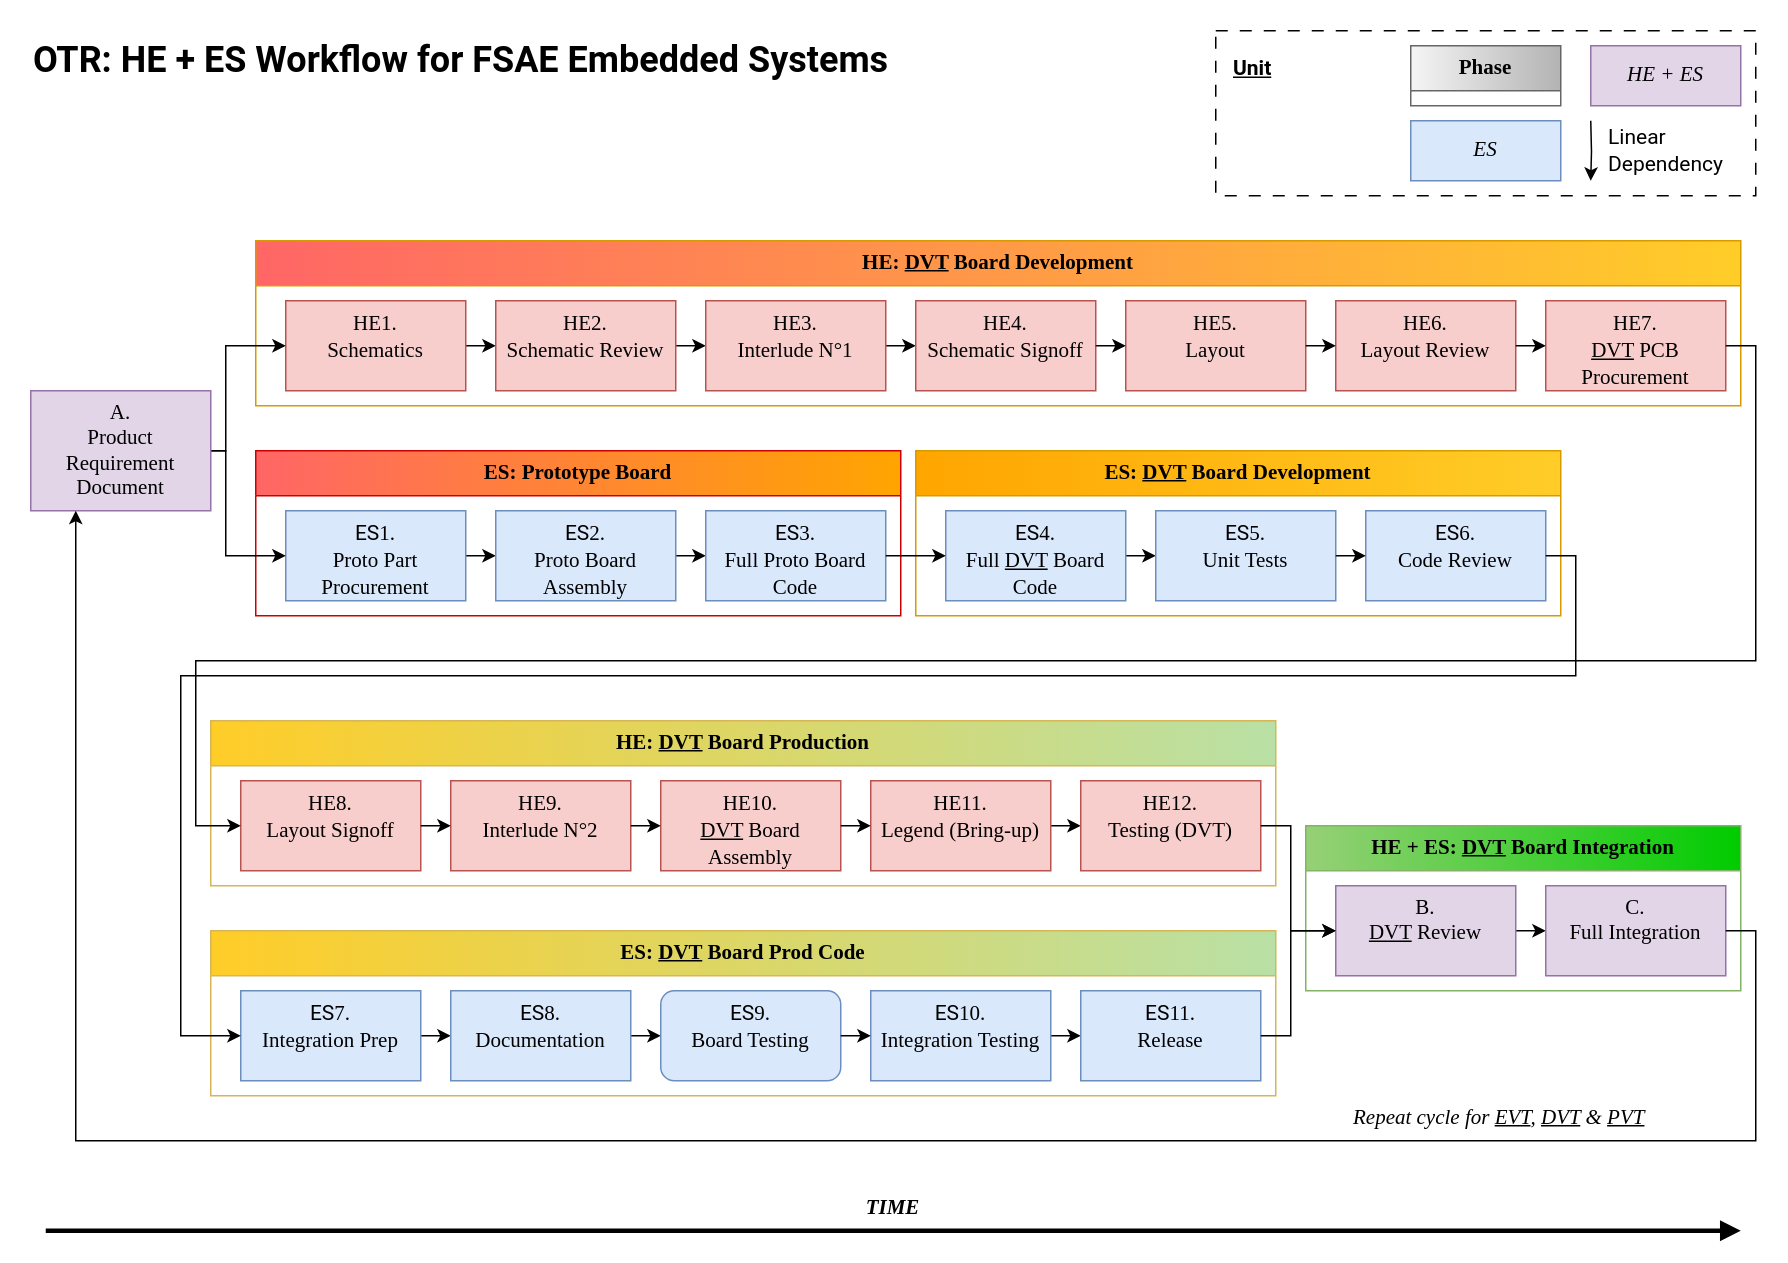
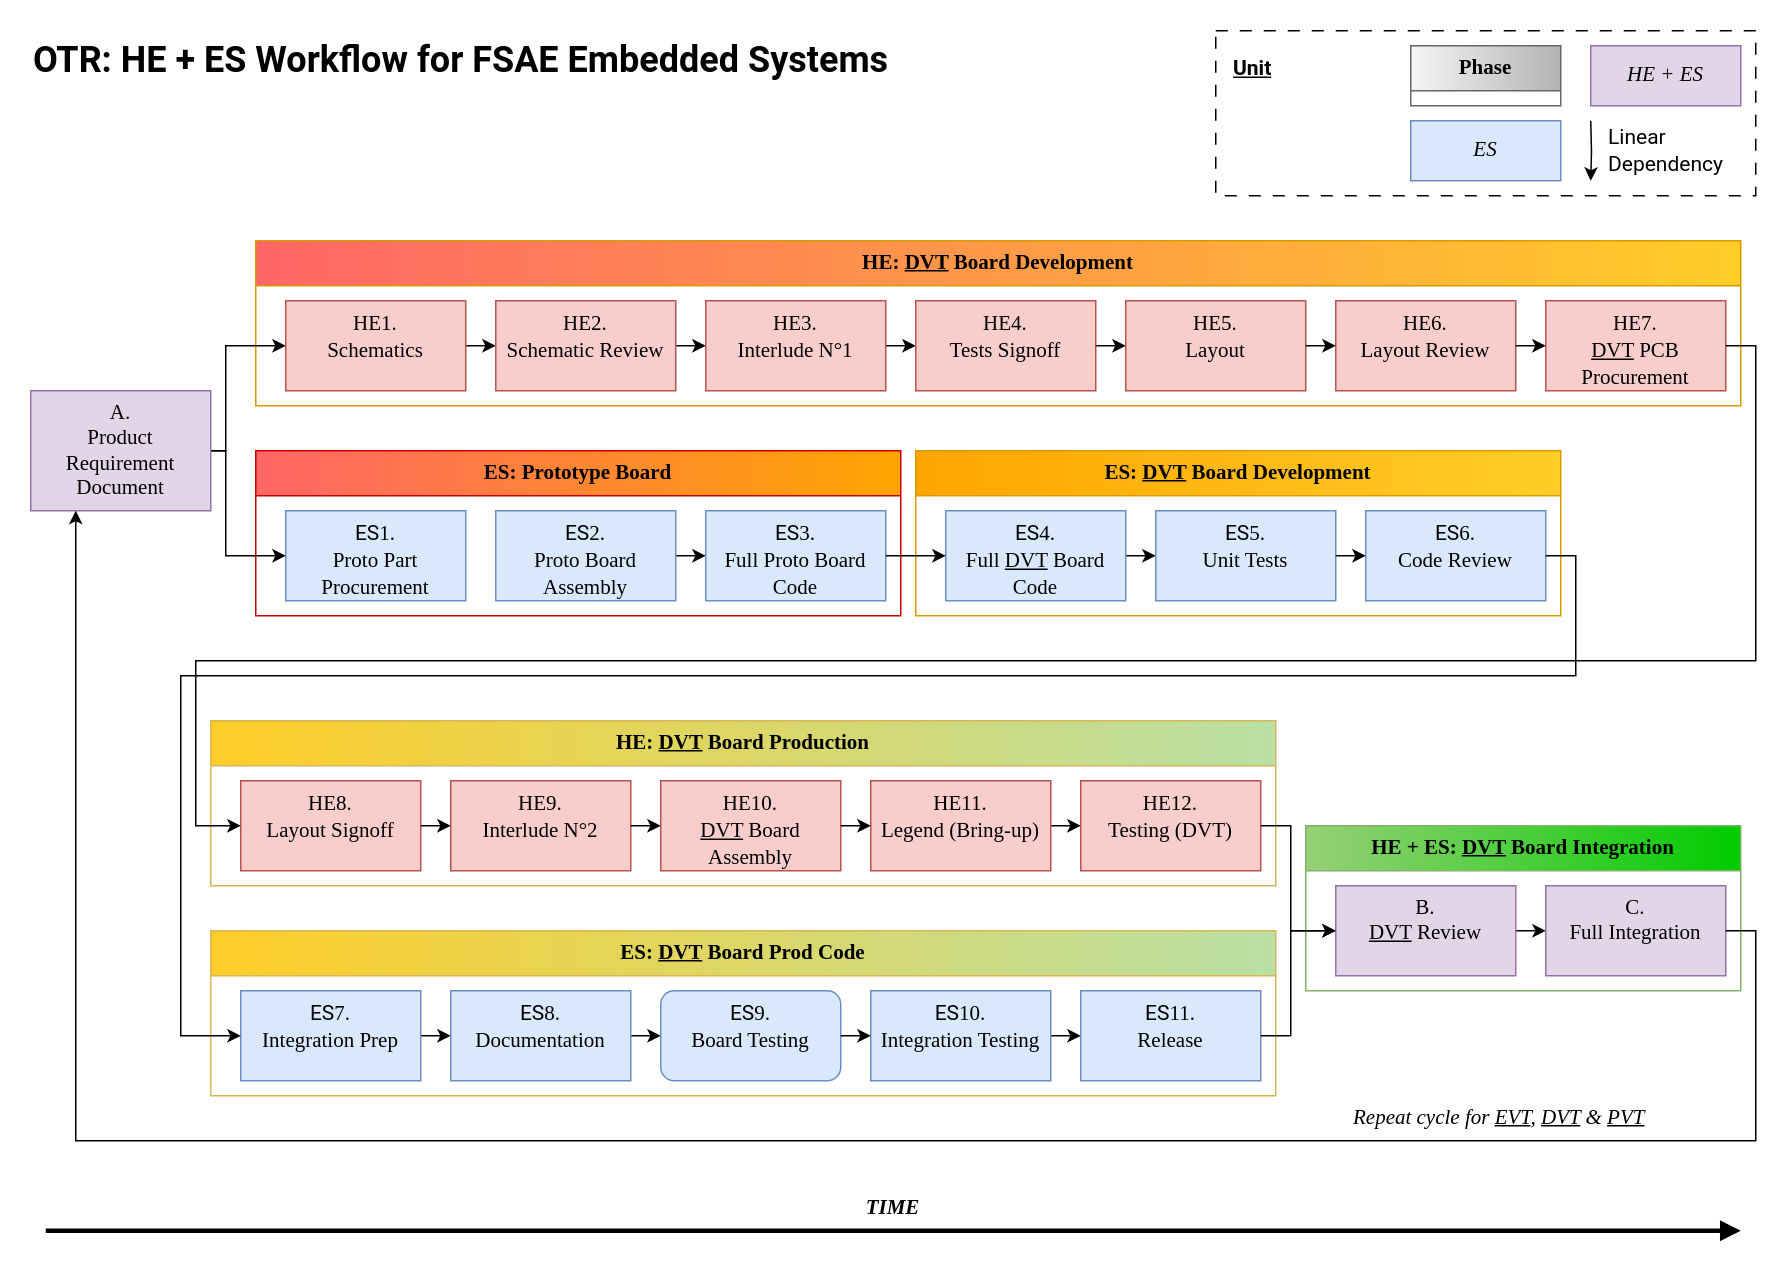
node "HE4. Schematic Signoff": label "HE4. Schematic Signoff" -> "HE4. Tests Signoff"
edge "ES1. Proto Part Procurement" -> "ES2. Proto Board Assembly": removed
